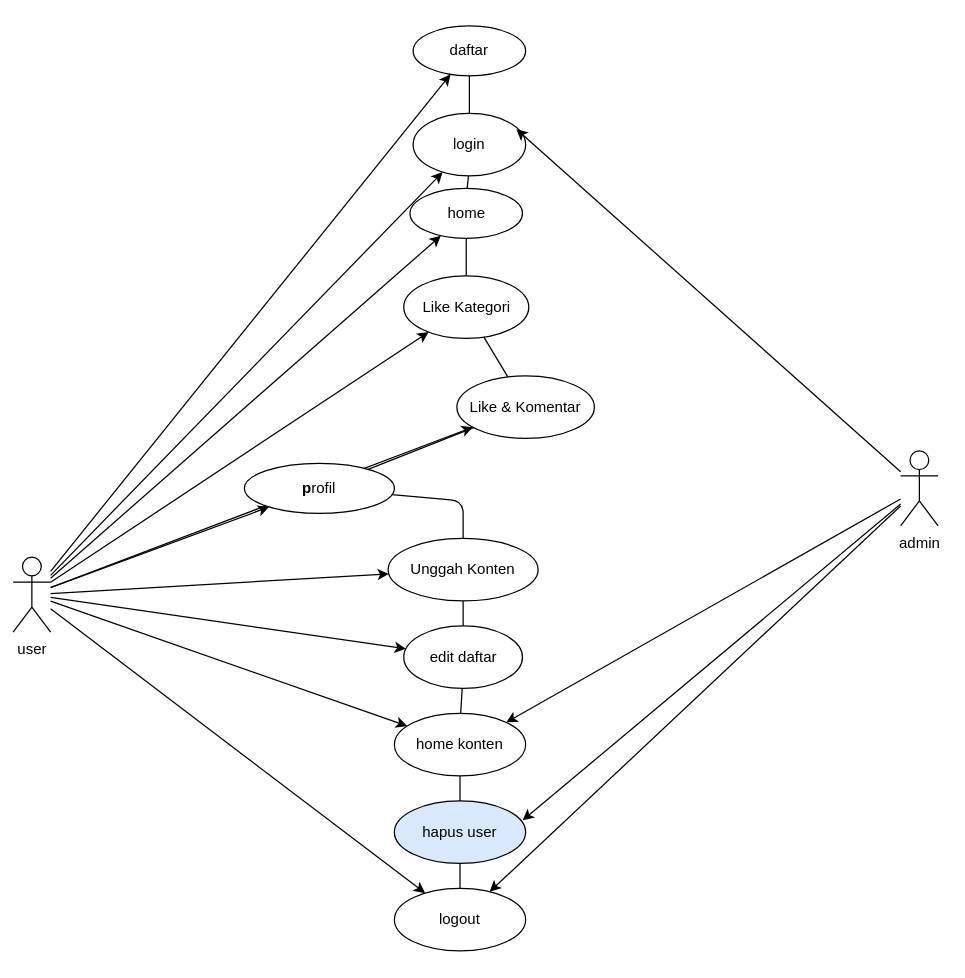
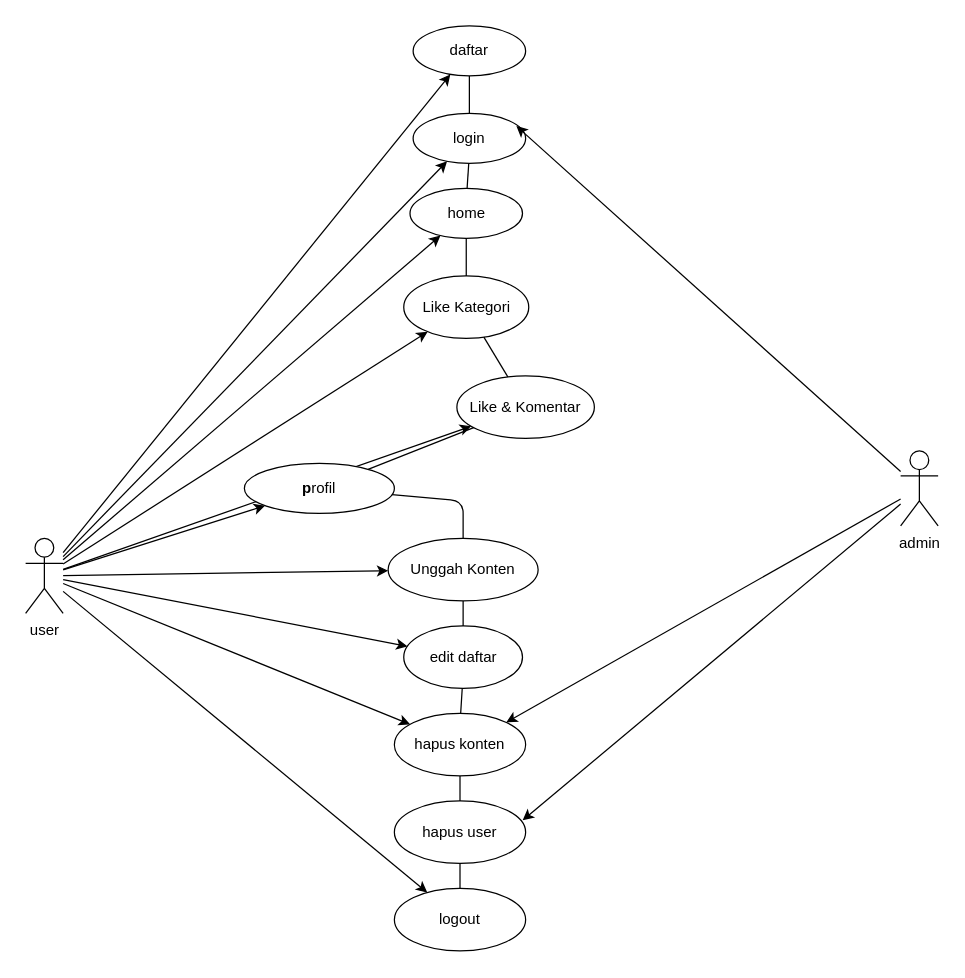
node "login": size 113x63 -> 113x50
node "user": moved (32, 594) -> (44, 576)
edge "admin" -> "logout": removed
node "home konten": label "home konten" -> "hapus konten"
node "hapus user": fillcolor #dae8fc -> #ffffff
